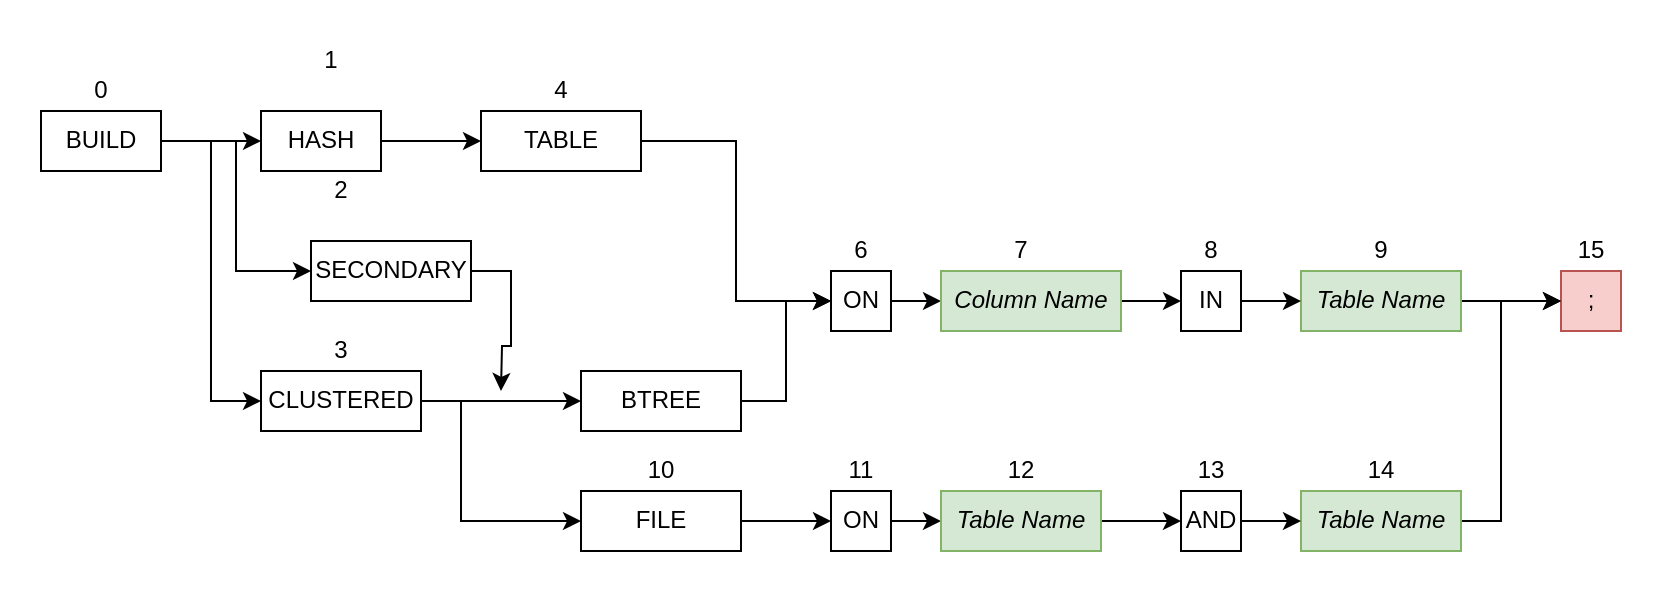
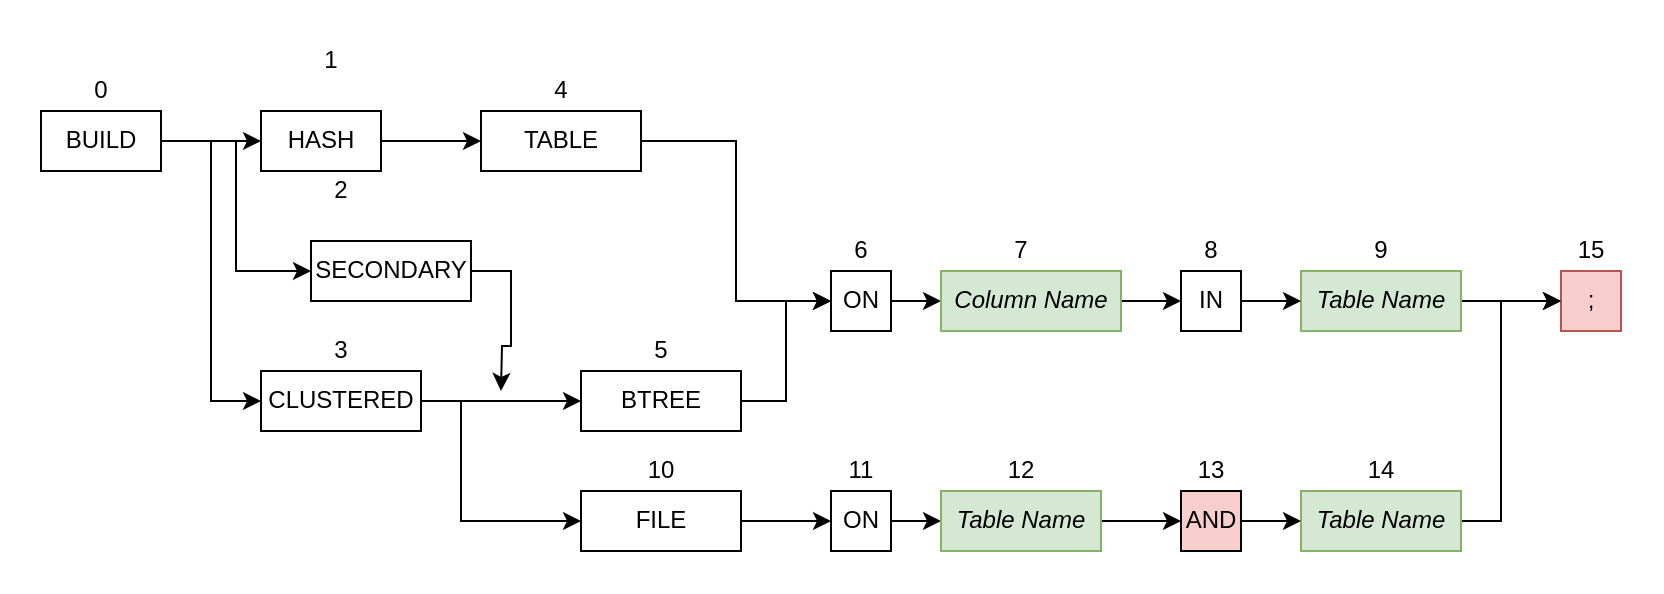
node "5": added
node "AND": fillcolor #ffffff -> #f8cecc
